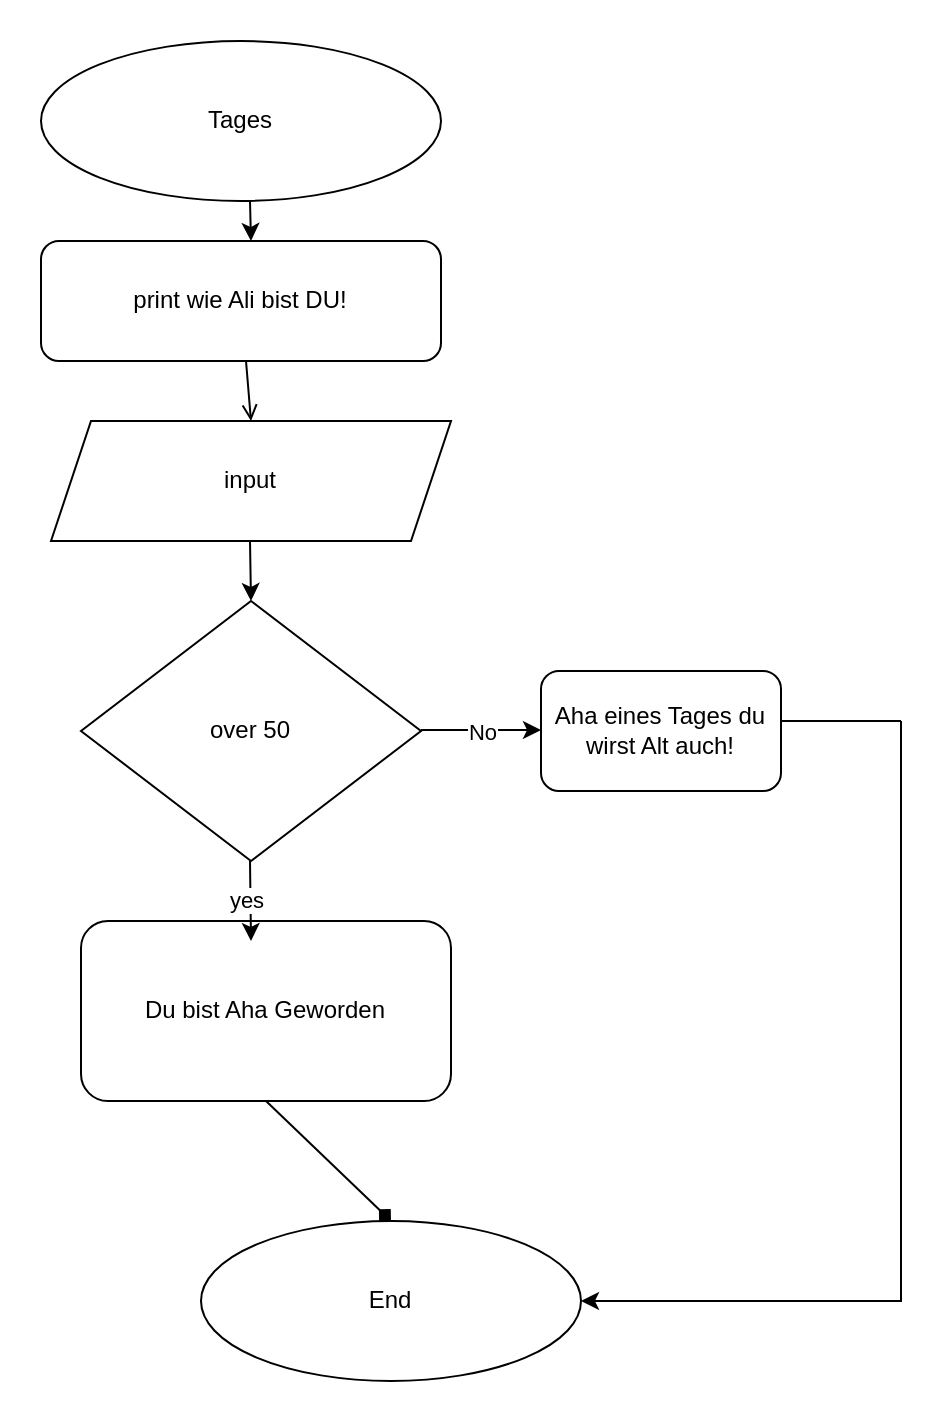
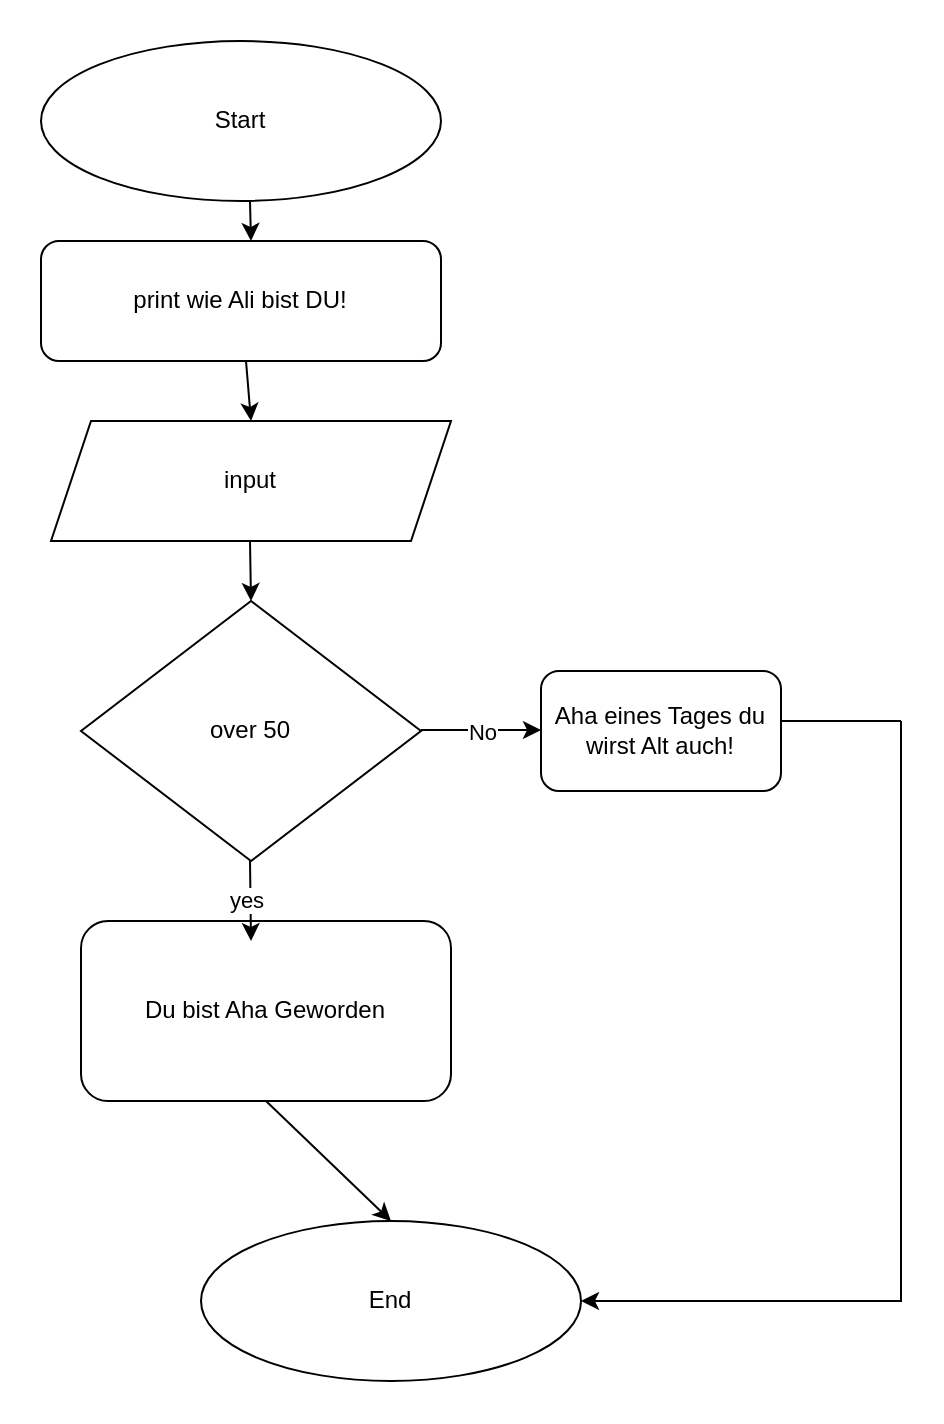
node "Tages": label "Tages" -> "Start"
edge "print wie Ali bist DU!" -> "input": arrowhead open -> classic
edge "Du bist Aha Geworden" -> "End": arrowhead diamond -> classic
